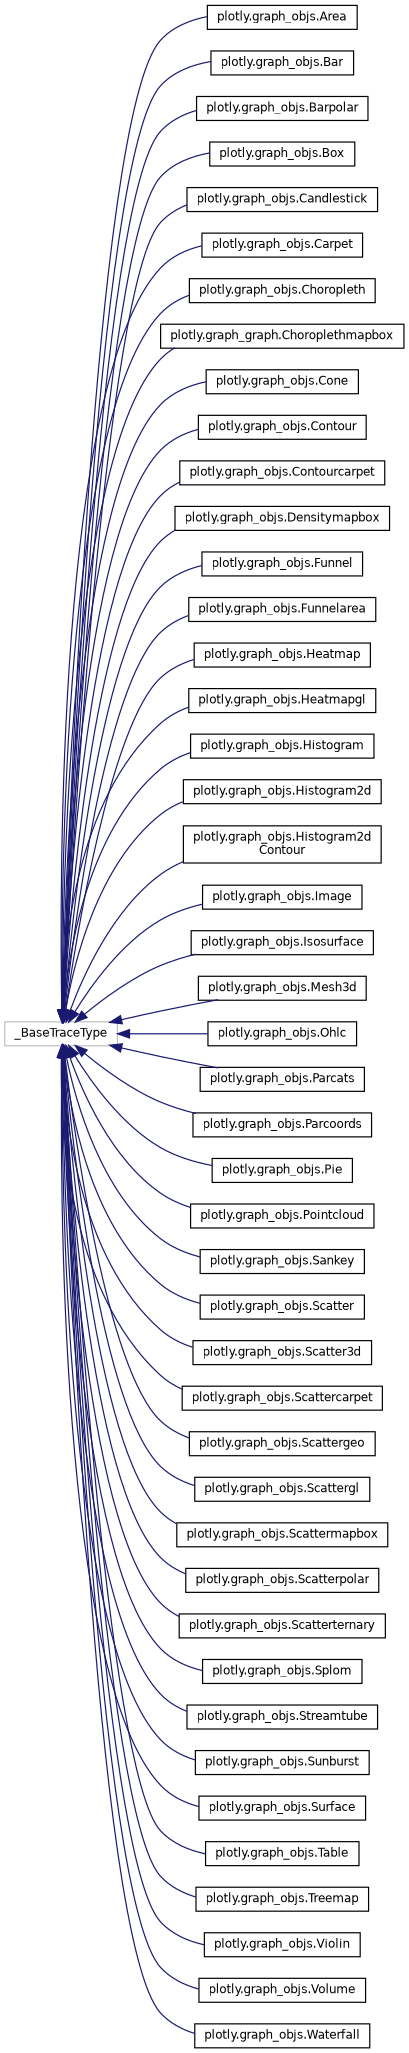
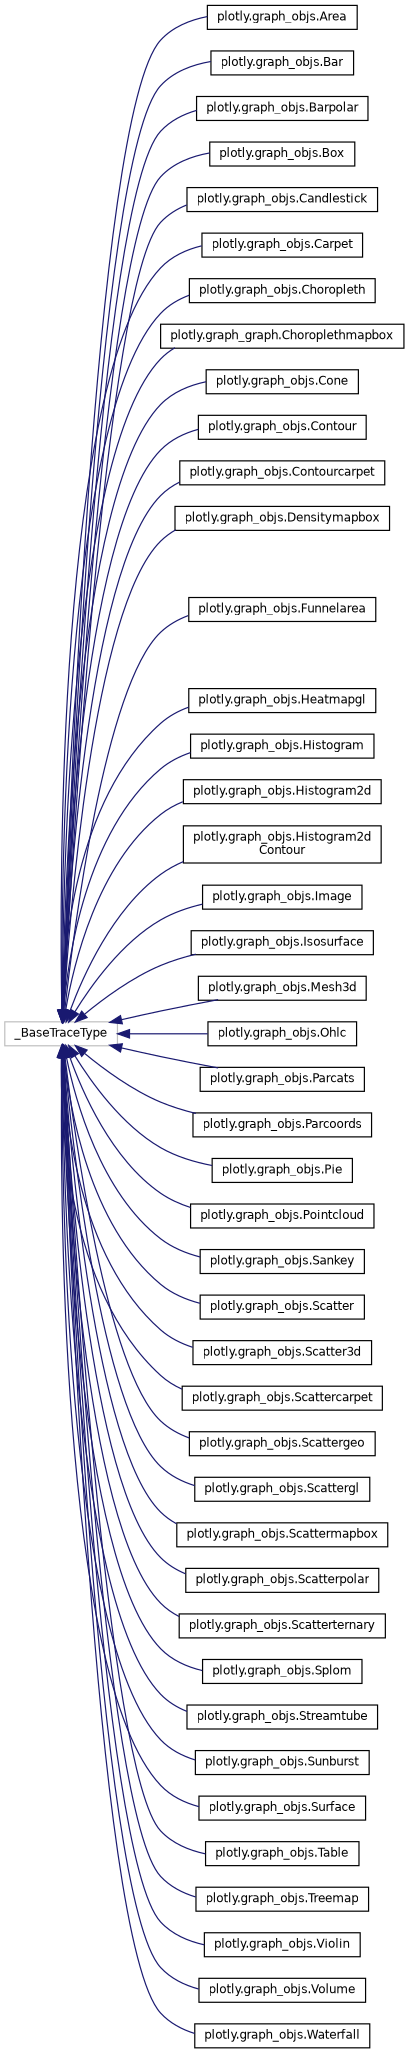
node "plotly.graph_objs.Funnel": removed
node "plotly.graph_objs.Heatmap": removed
